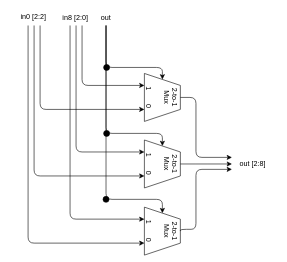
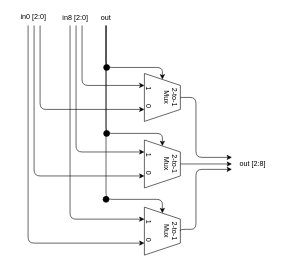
node "in0 [2:2]": label "in0 [2:2]" -> "in0 [2:0]"
